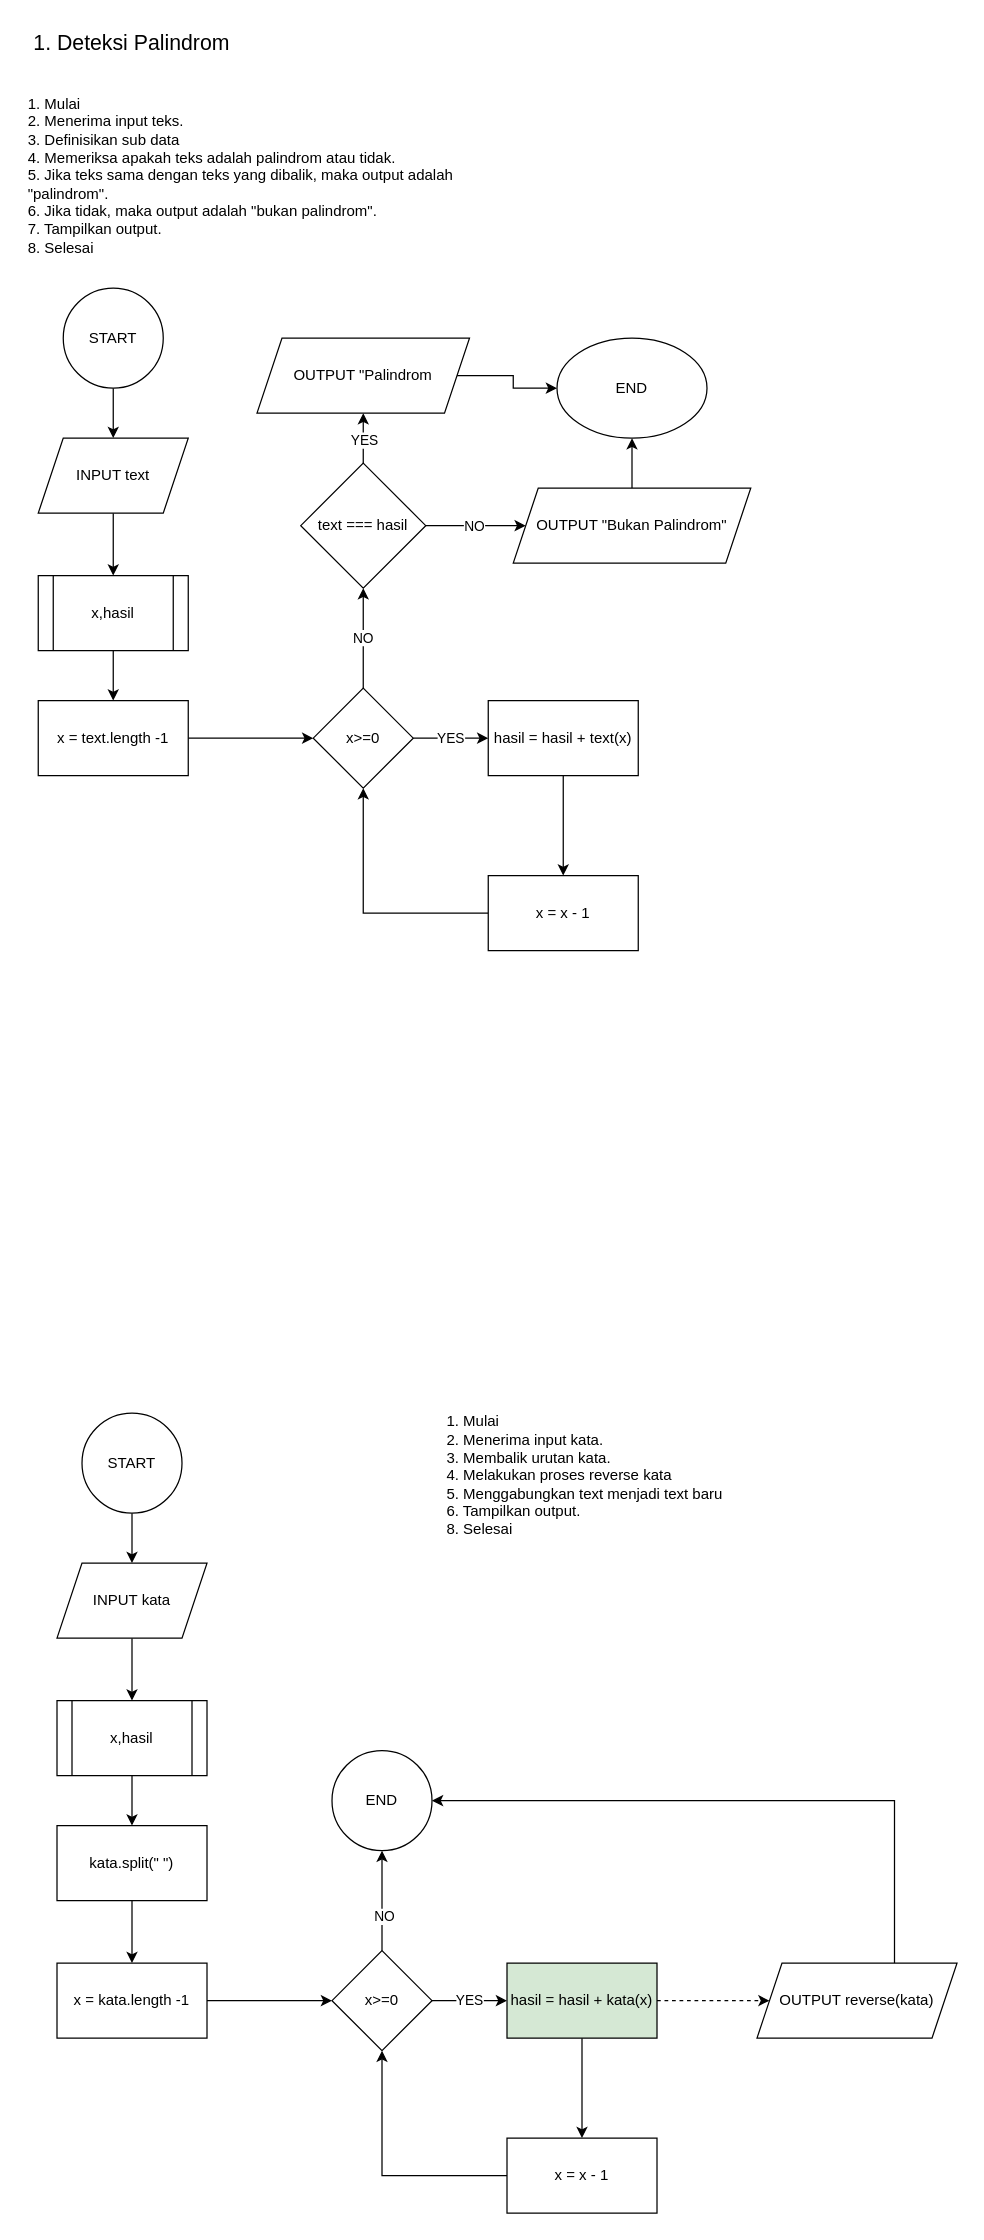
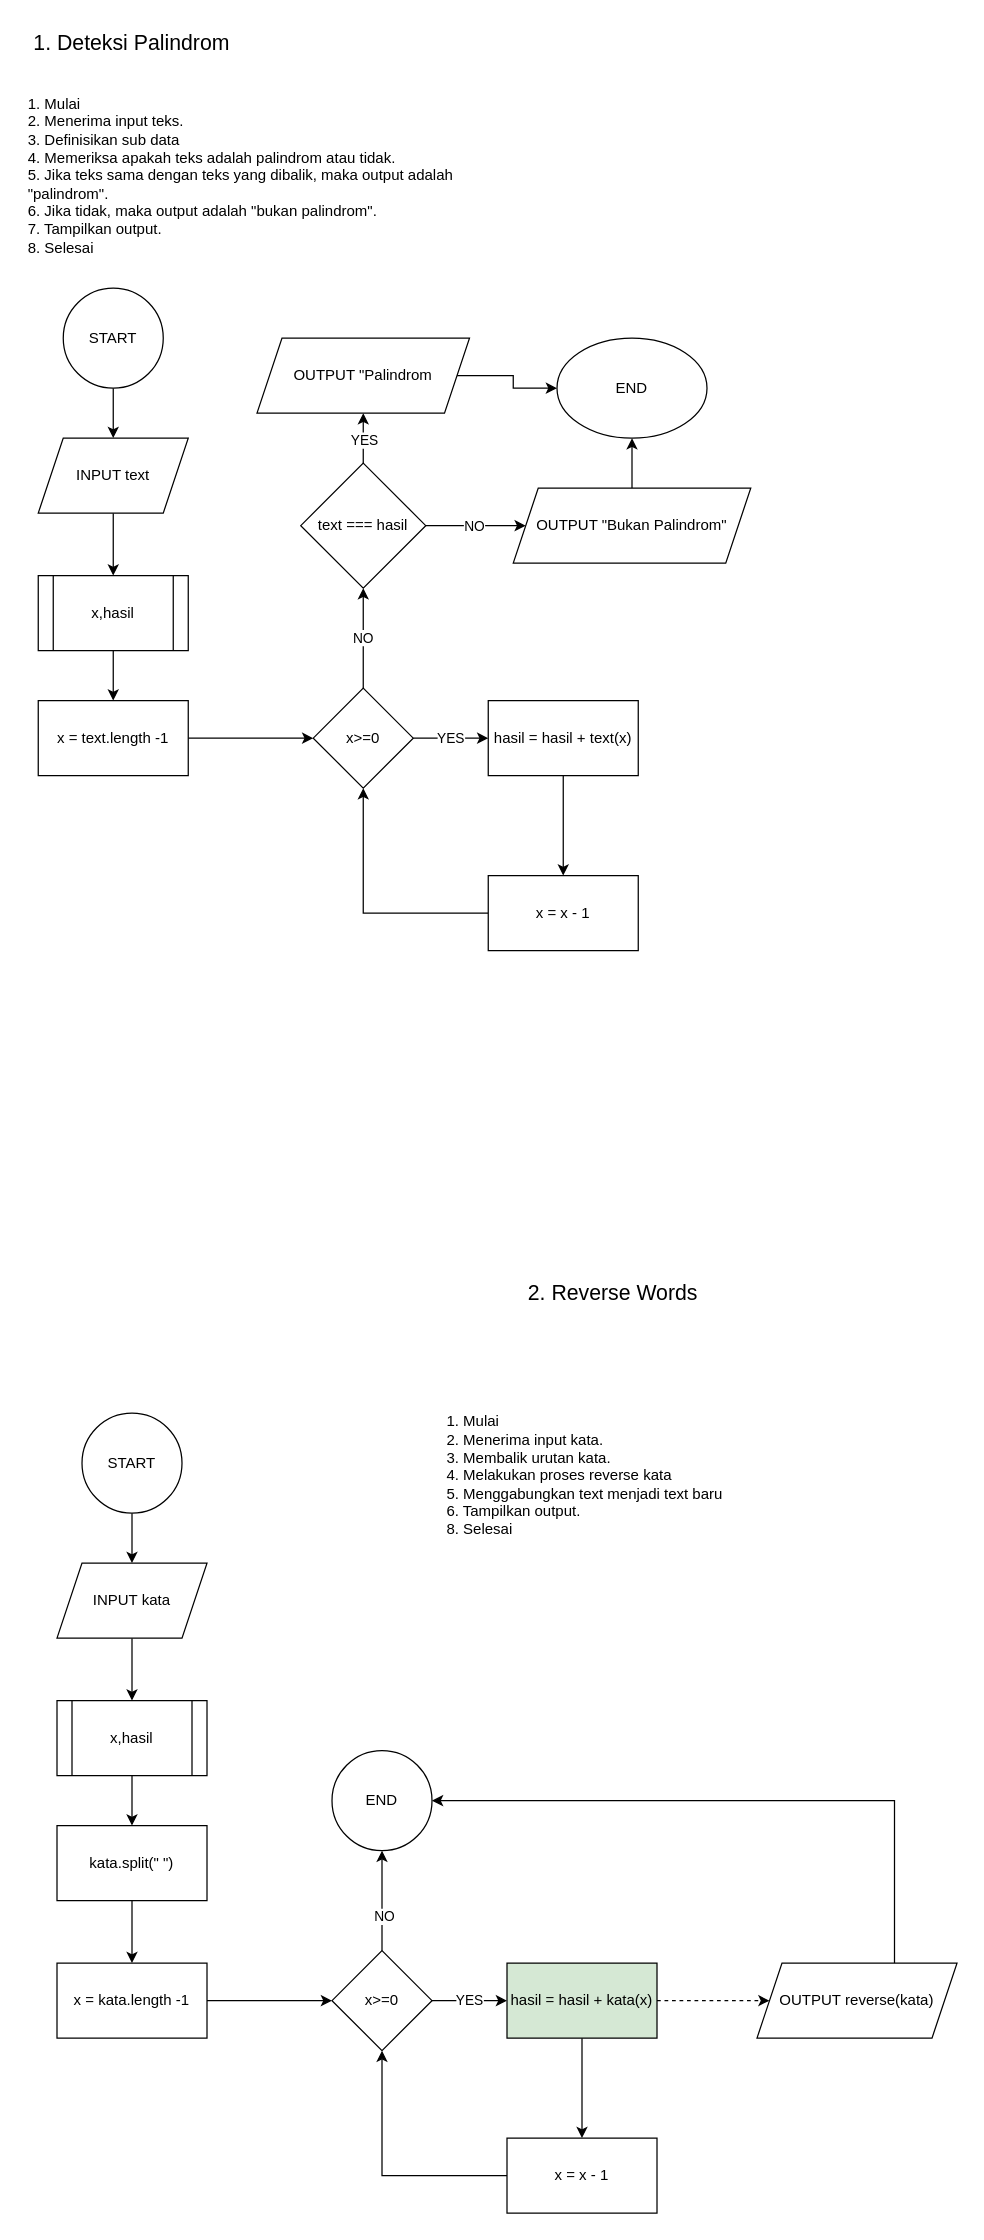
node "2. Reverse Words": added
